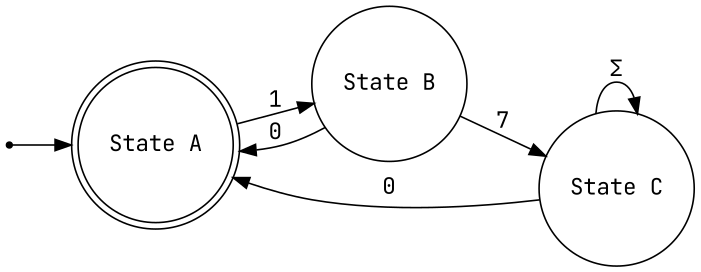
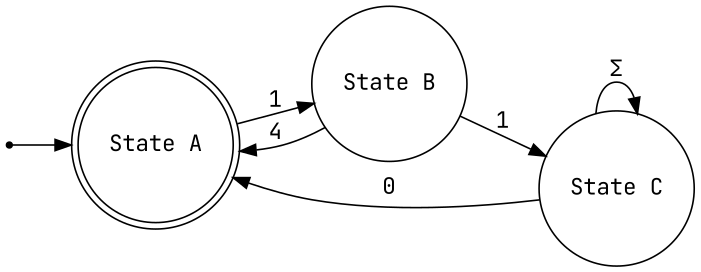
edge "State B" -> "State C": label "7" -> "1"
edge "State B" -> "State A": label "0" -> "4"
